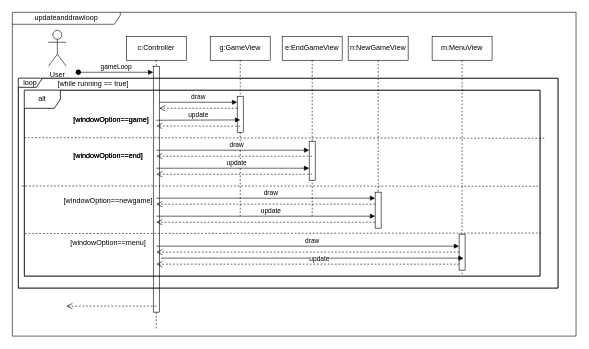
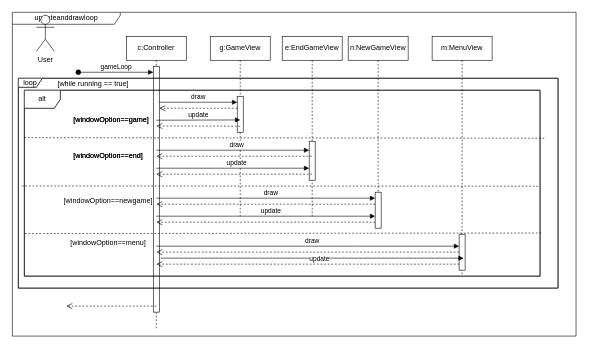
node "User": moved (57, 48) -> (45, 33)
